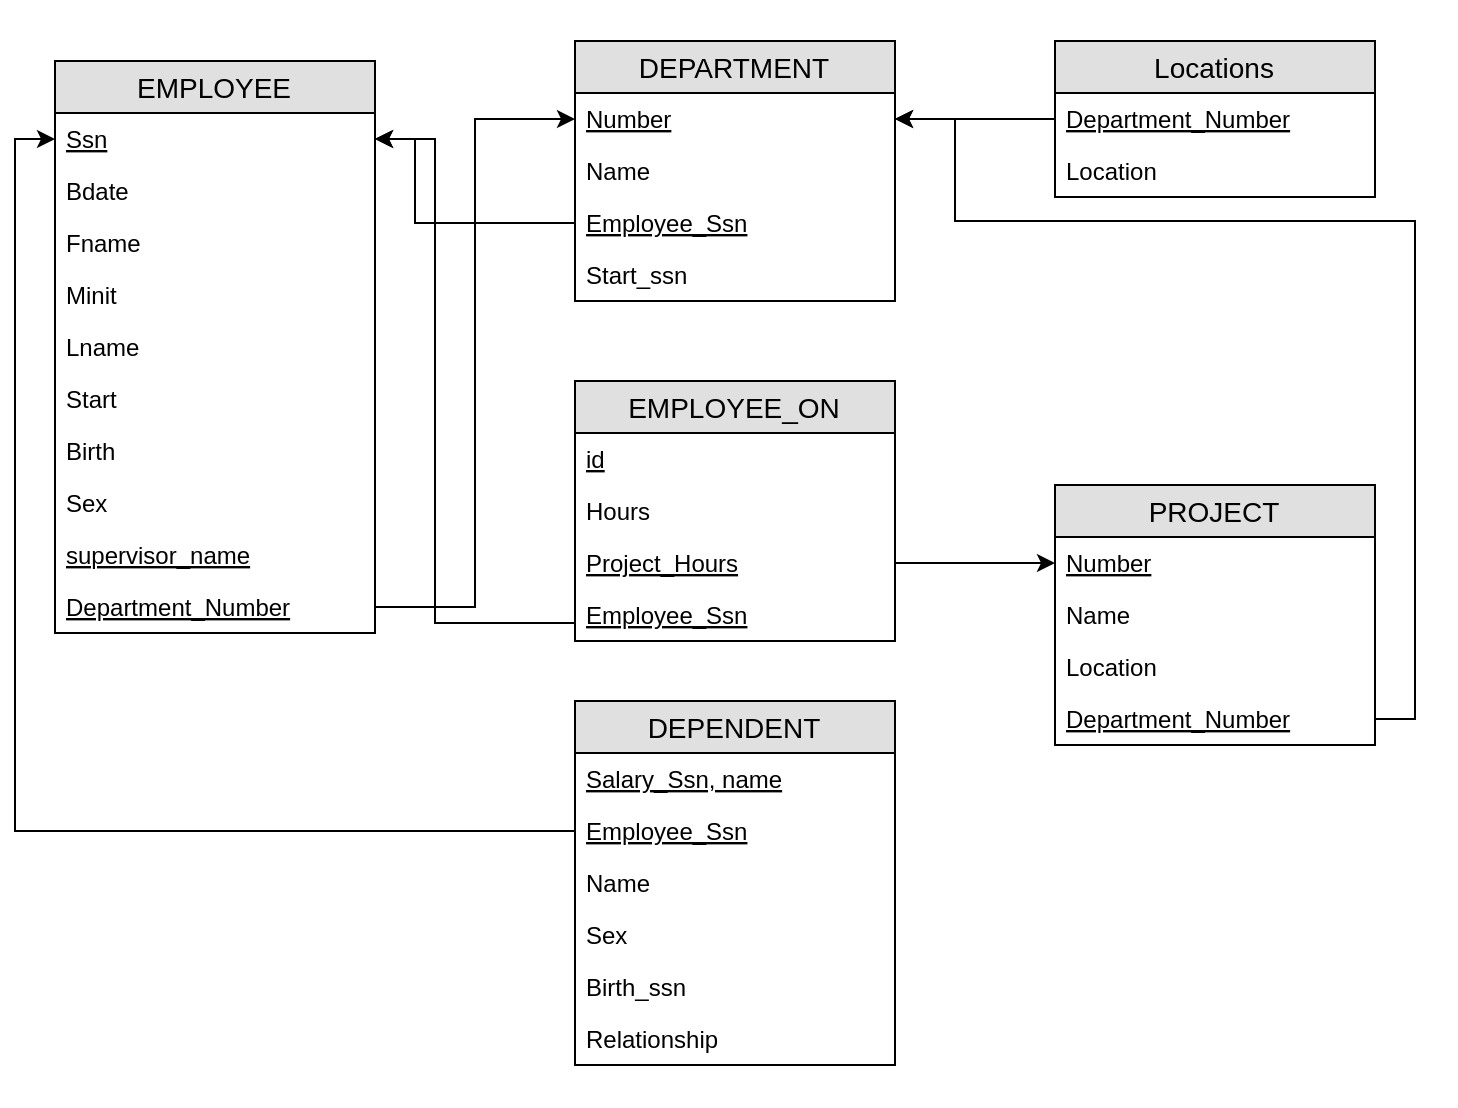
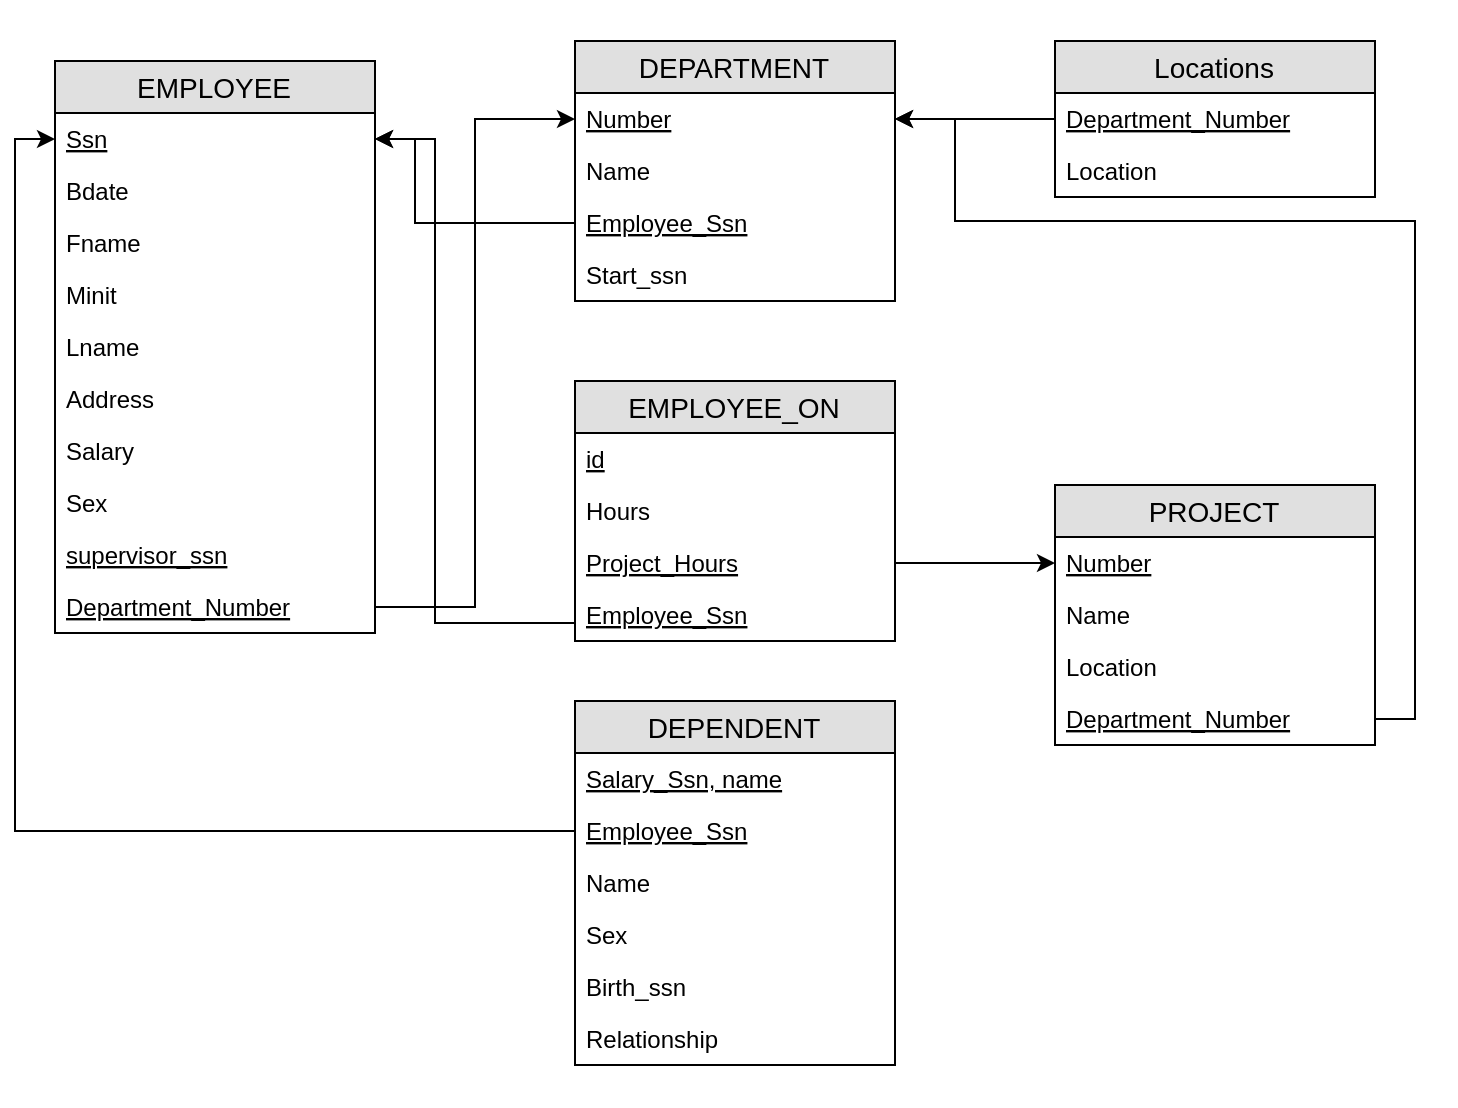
node "Start": label "Start" -> "Address"
node "Birth": label "Birth" -> "Salary"
node "supervisor_name": label "supervisor_name" -> "supervisor_ssn"
